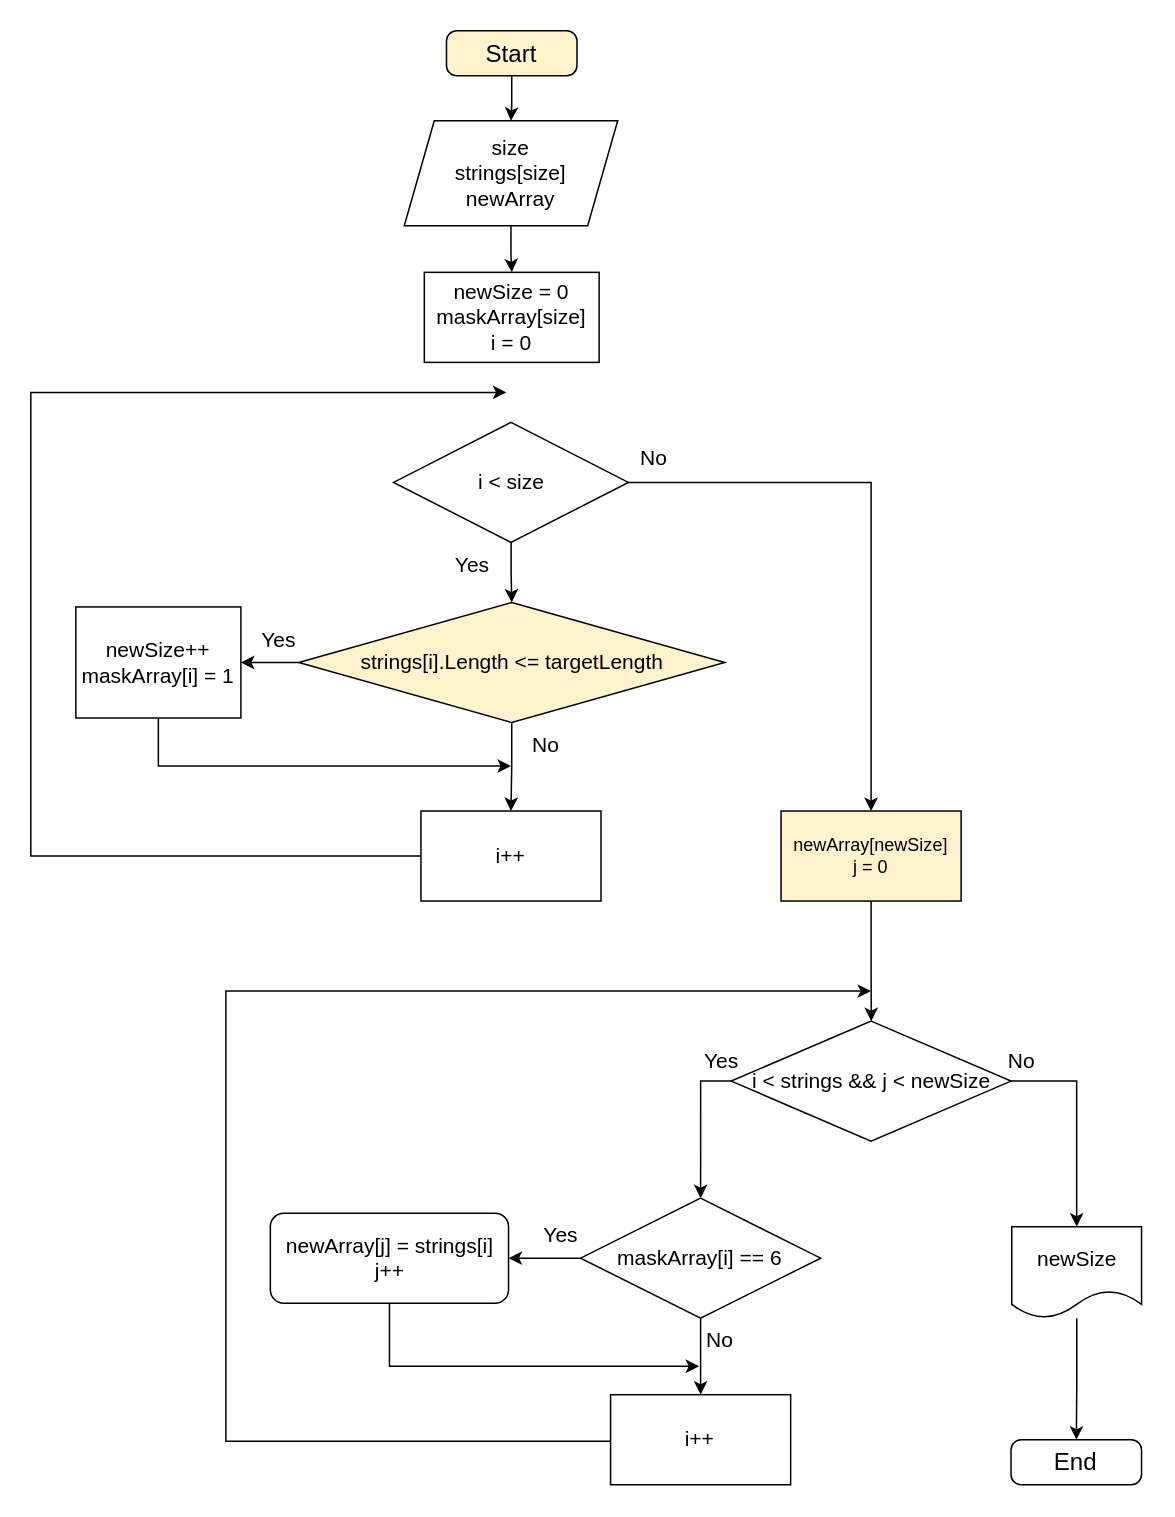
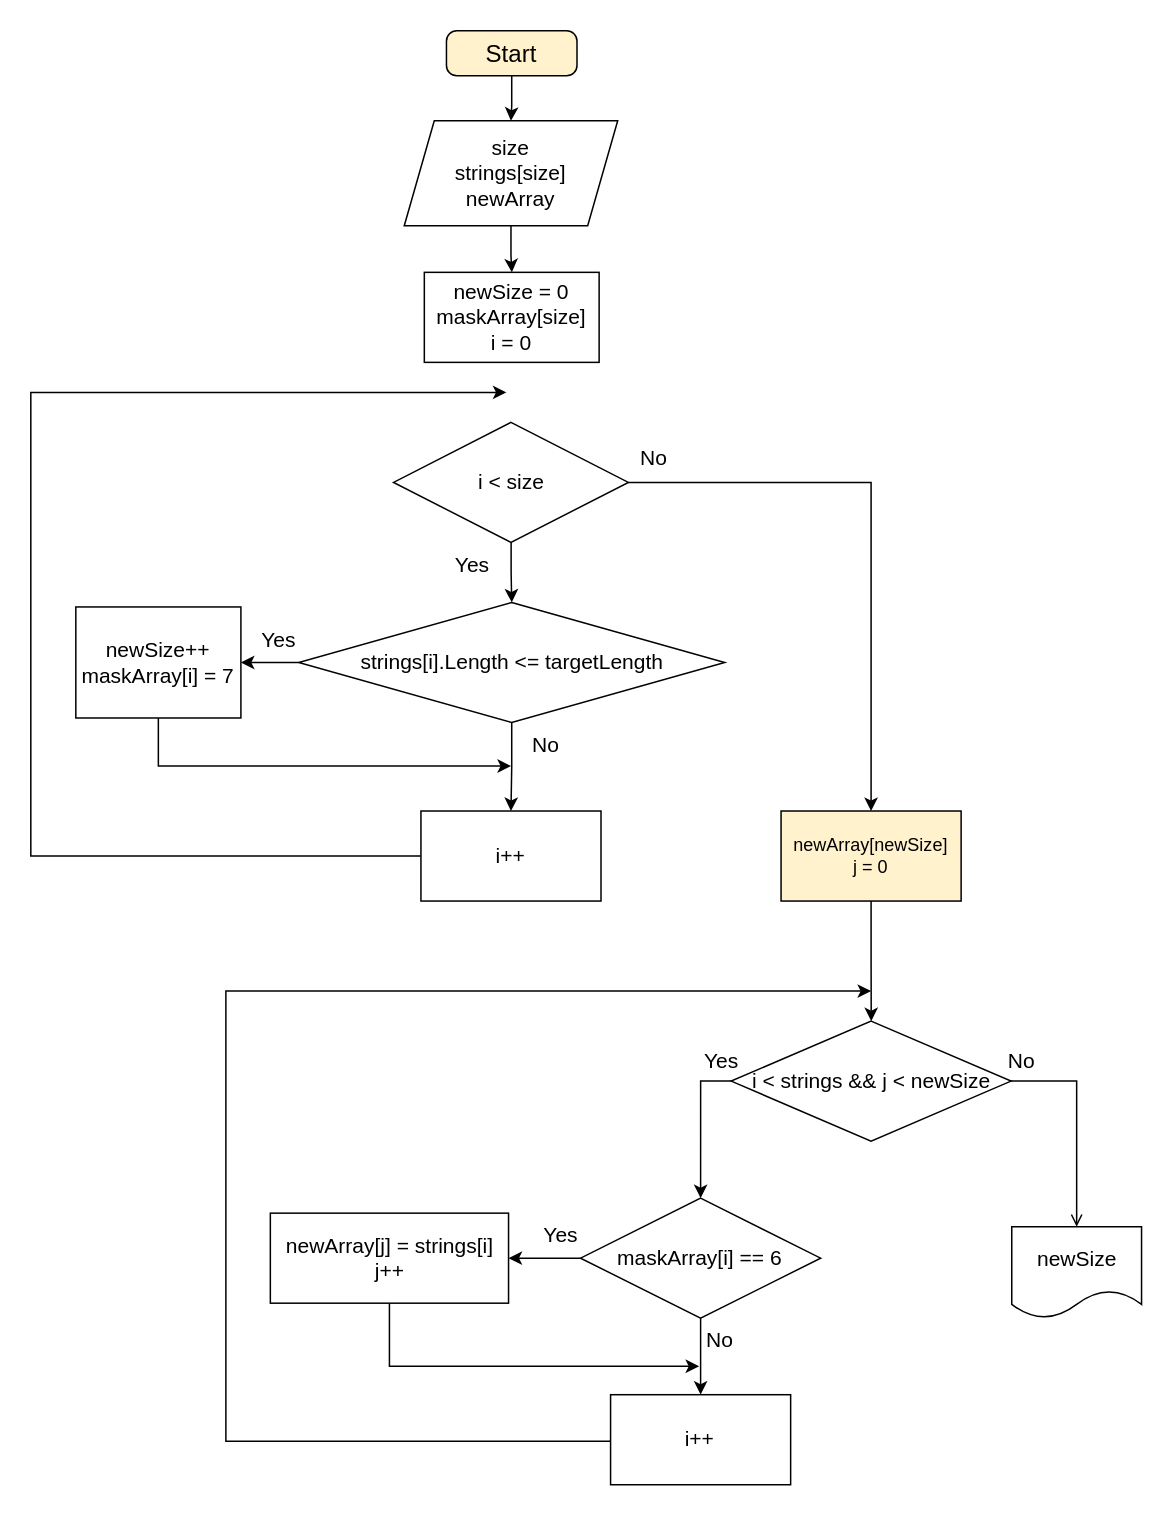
node "newSize++ maskArray[i] = 1": label "newSize++ maskArray[i] = 1" -> "newSize++ maskArray[i] = 7"
node "strings[i].Length <= targetLength": fillcolor #fff2cc -> #ffffff
edge "i < strings && j < newSize" -> "newSize": arrowhead classic -> open
node "newArray[j] = strings[i] j++": shape rounded rectangle -> rectangle
edge "newSize" -> "End": removed
node "End": removed
